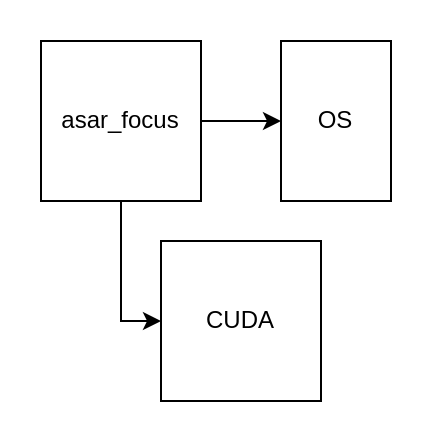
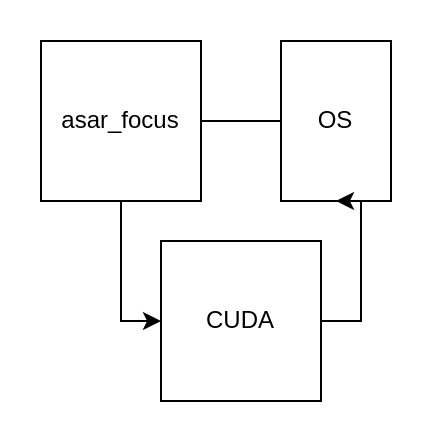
edge "asar_focus" -> "OS": arrowhead classic -> none
edge "CUDA" -> "OS": added
